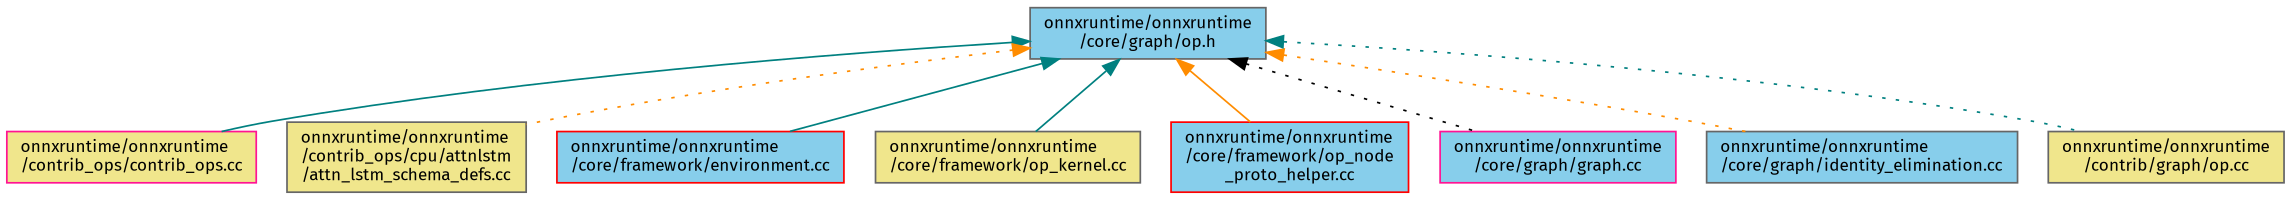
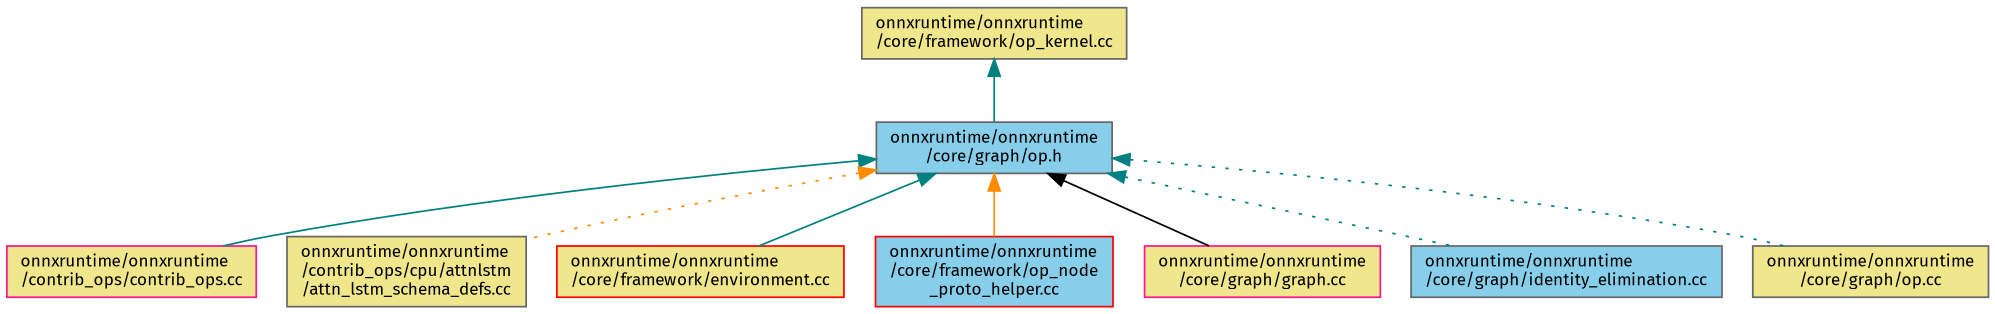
edge "onnxruntime/onnxruntime /core/graph/identity_elimination.cc" -> "onnxruntime/onnxruntime /core/graph/op.h": color darkorange -> teal
edge "onnxruntime/onnxruntime /core/graph/graph.cc" -> "onnxruntime/onnxruntime /core/graph/op.h": style dotted -> solid
edge "onnxruntime/onnxruntime /core/framework/op_kernel.cc" -> "onnxruntime/onnxruntime /core/graph/op.h": reversed
node "onnxruntime/onnxruntime /core/framework/environment.cc": fillcolor skyblue -> khaki
node "onnxruntime/onnxruntime /core/graph/graph.cc": fillcolor skyblue -> khaki
node "onnxruntime/onnxruntime /contrib/graph/op.cc": label "onnxruntime/onnxruntime /contrib/graph/op.cc" -> "onnxruntime/onnxruntime /core/graph/op.cc"
